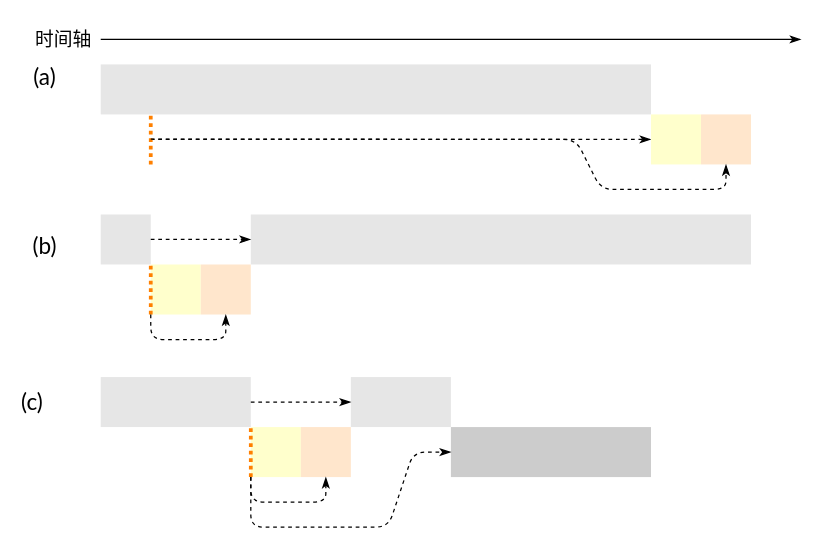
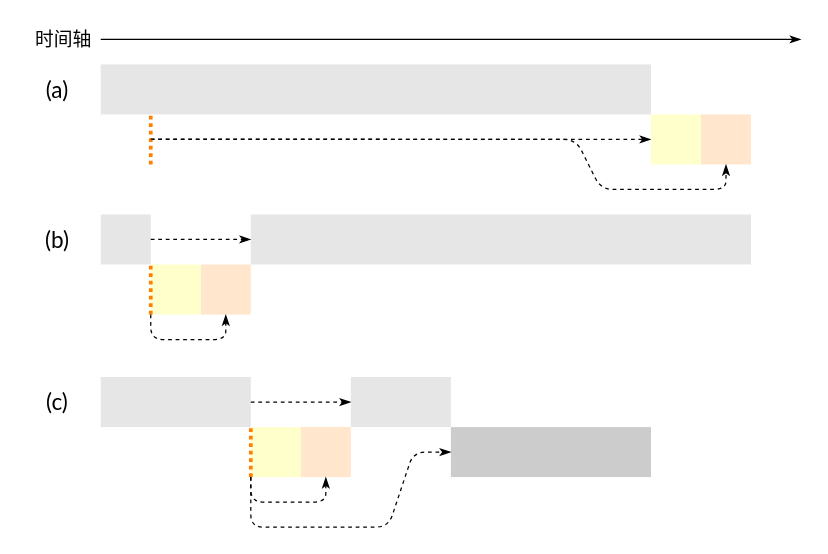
node "(a)": moved (44, 77) -> (57, 89)
node "(b)": moved (44, 246) -> (57, 239)
node "(c)": moved (32, 402) -> (57, 402)
